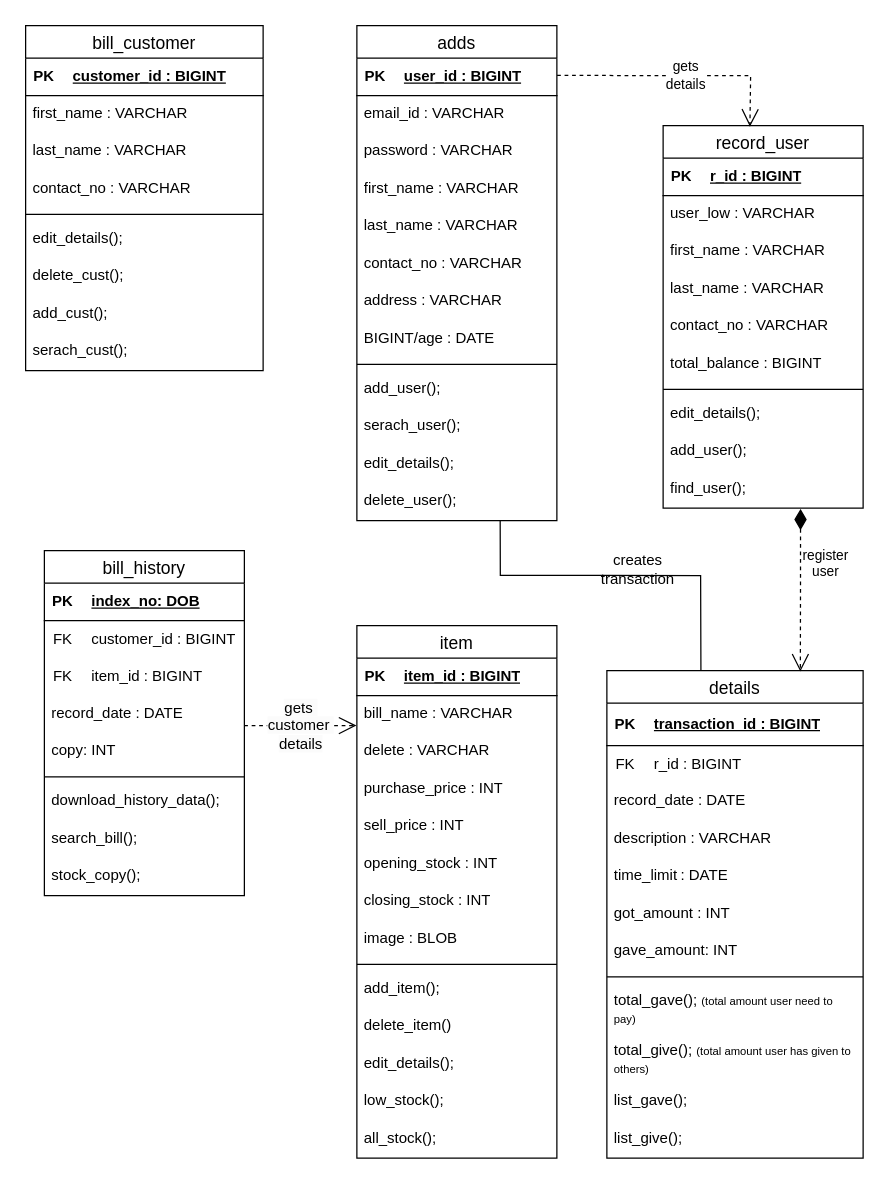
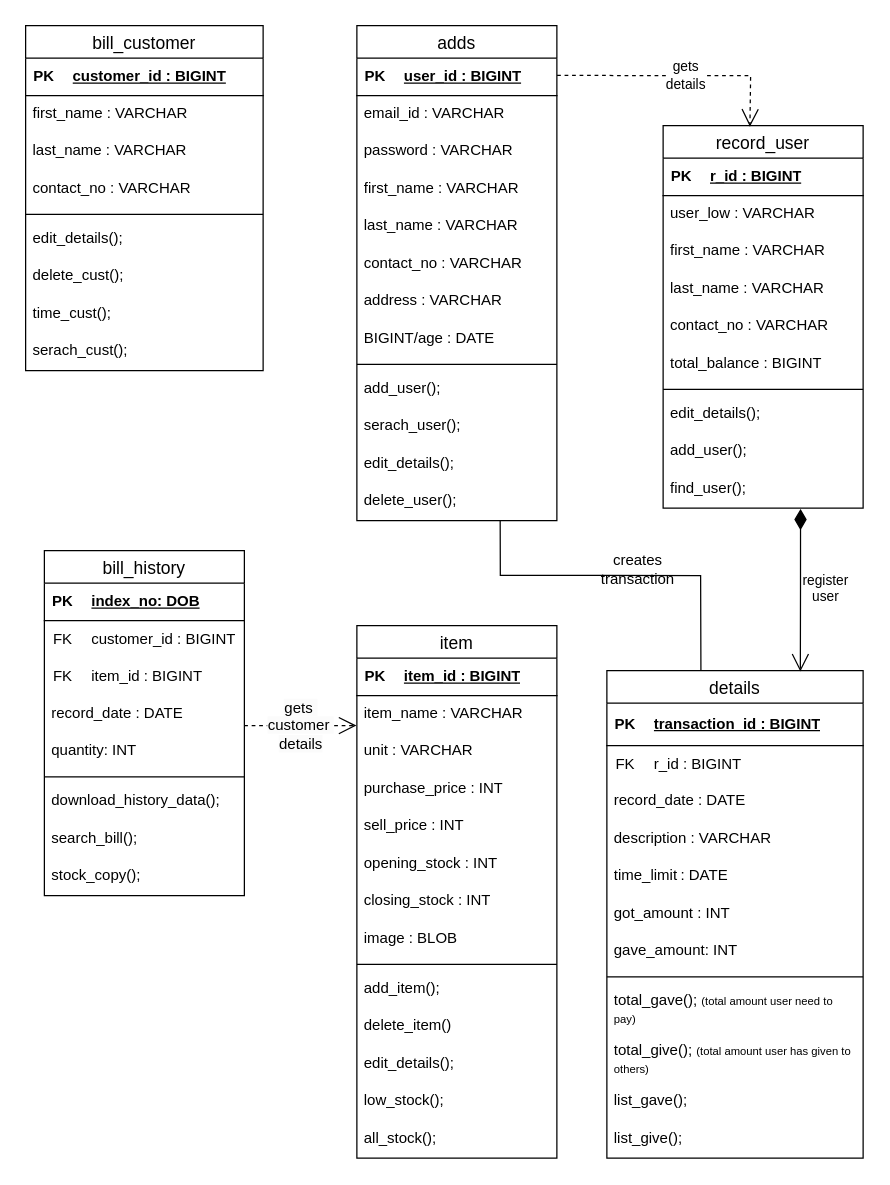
node "add_cust();": label "add_cust();" -> "time_cust();"
node "register user": moved (826, 563) -> (826, 588)
edge "find_user();" -- "details": style dashed -> solid
node "bill_name : VARCHAR": label "bill_name : VARCHAR" -> "item_name : VARCHAR"
node "copy: INT": label "copy: INT" -> "quantity: INT"
node "delete : VARCHAR": label "delete : VARCHAR" -> "unit : VARCHAR"
